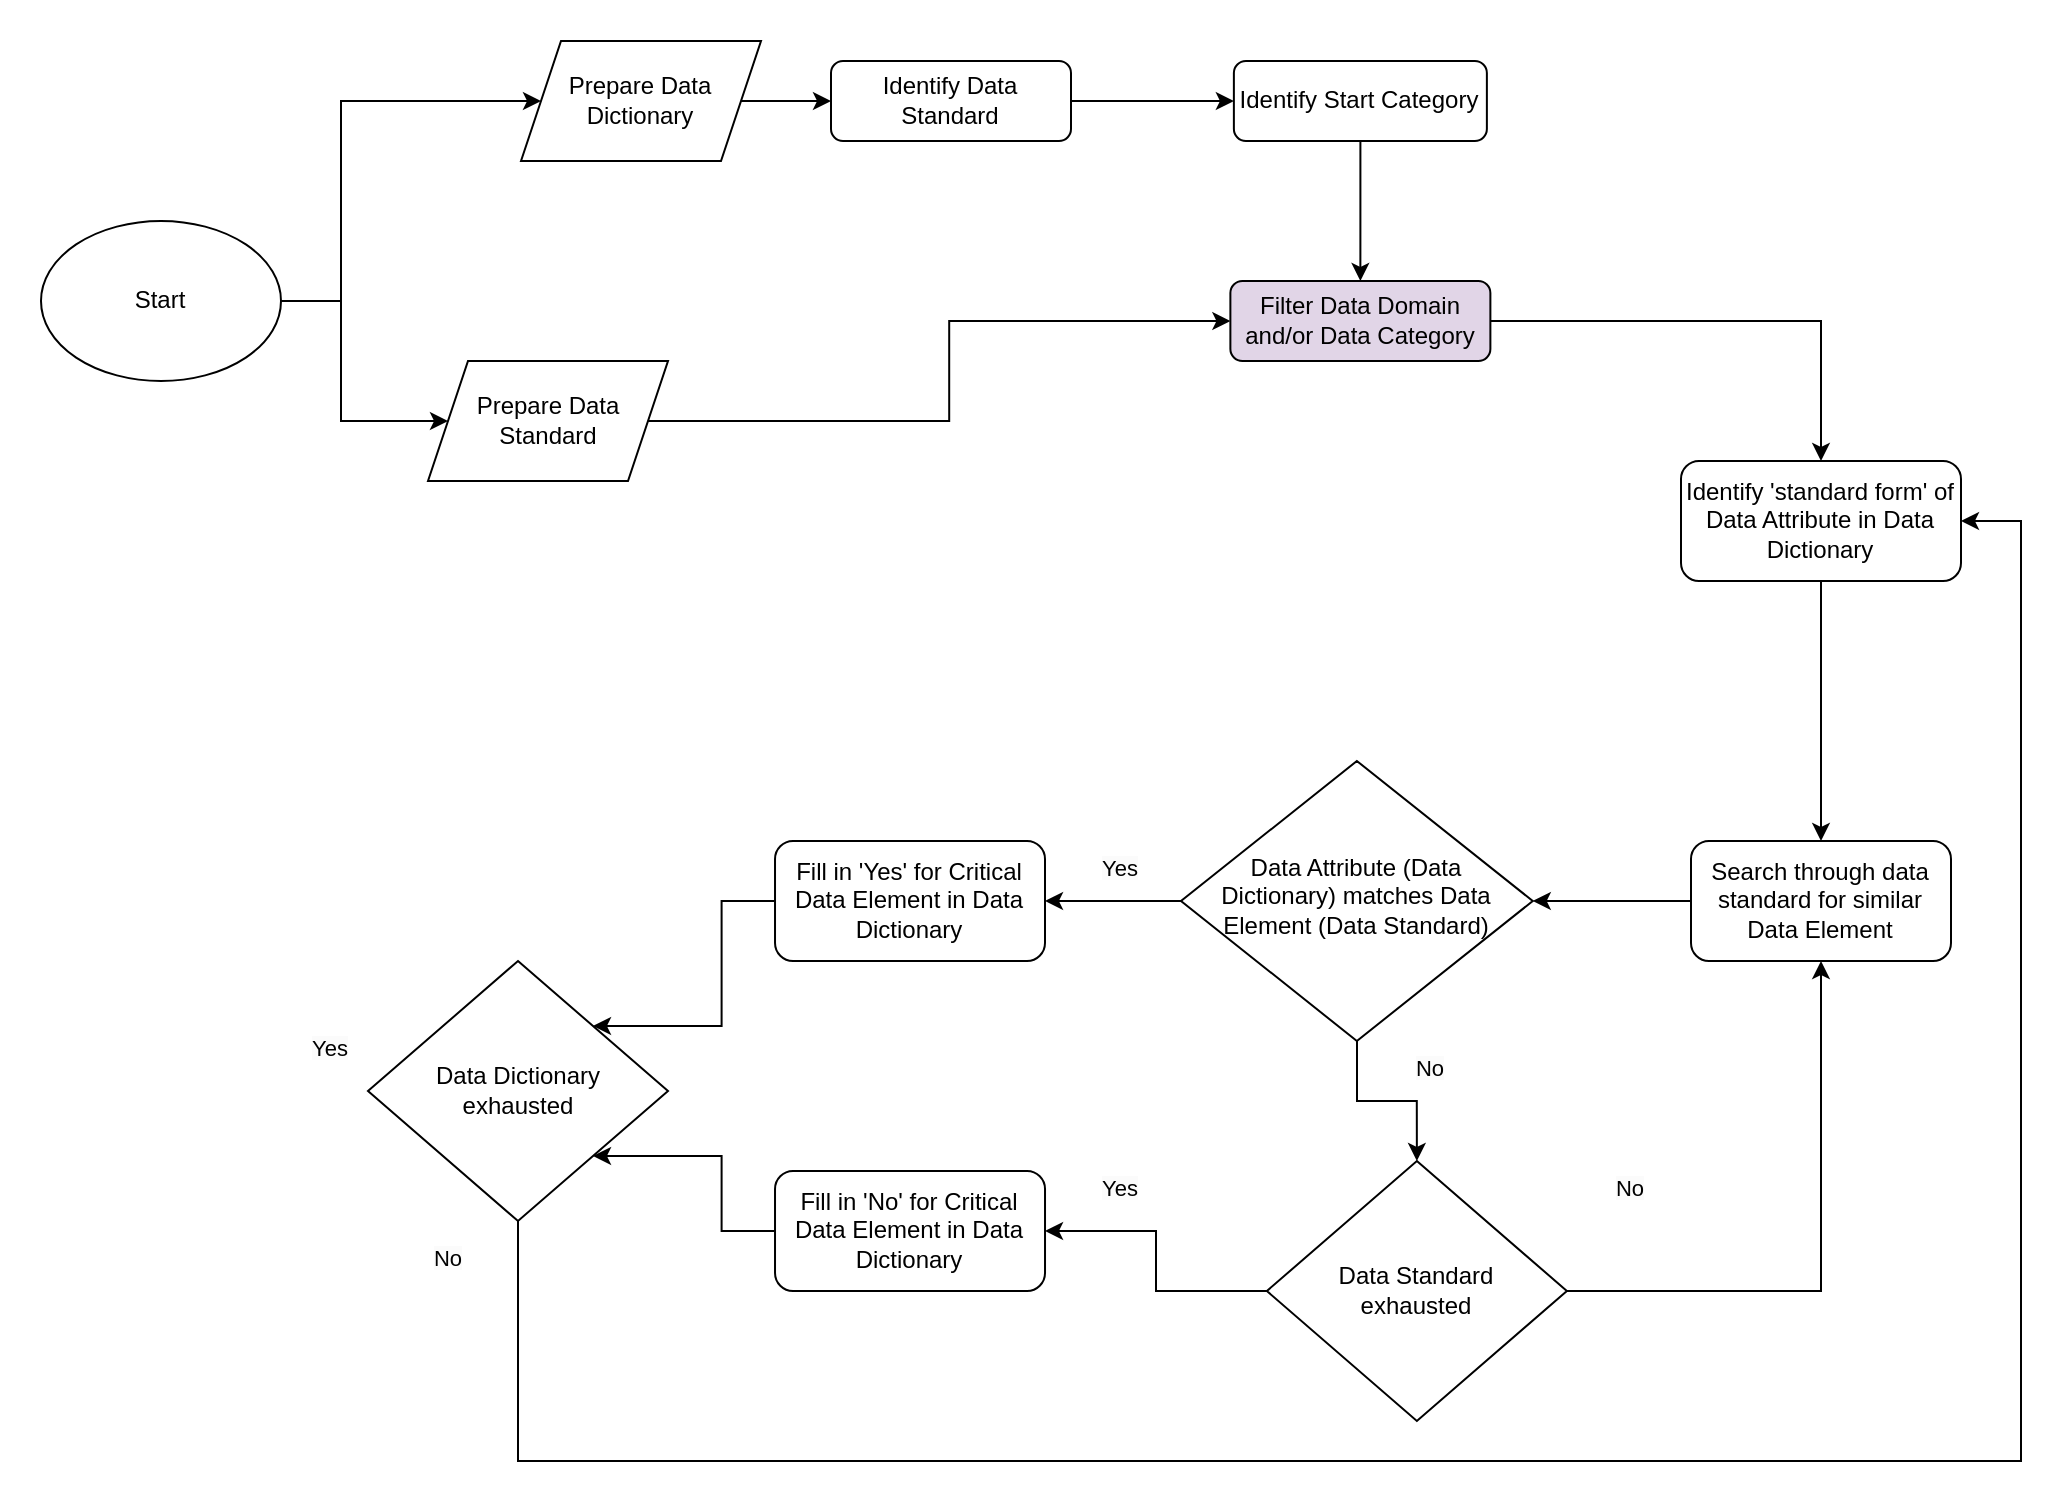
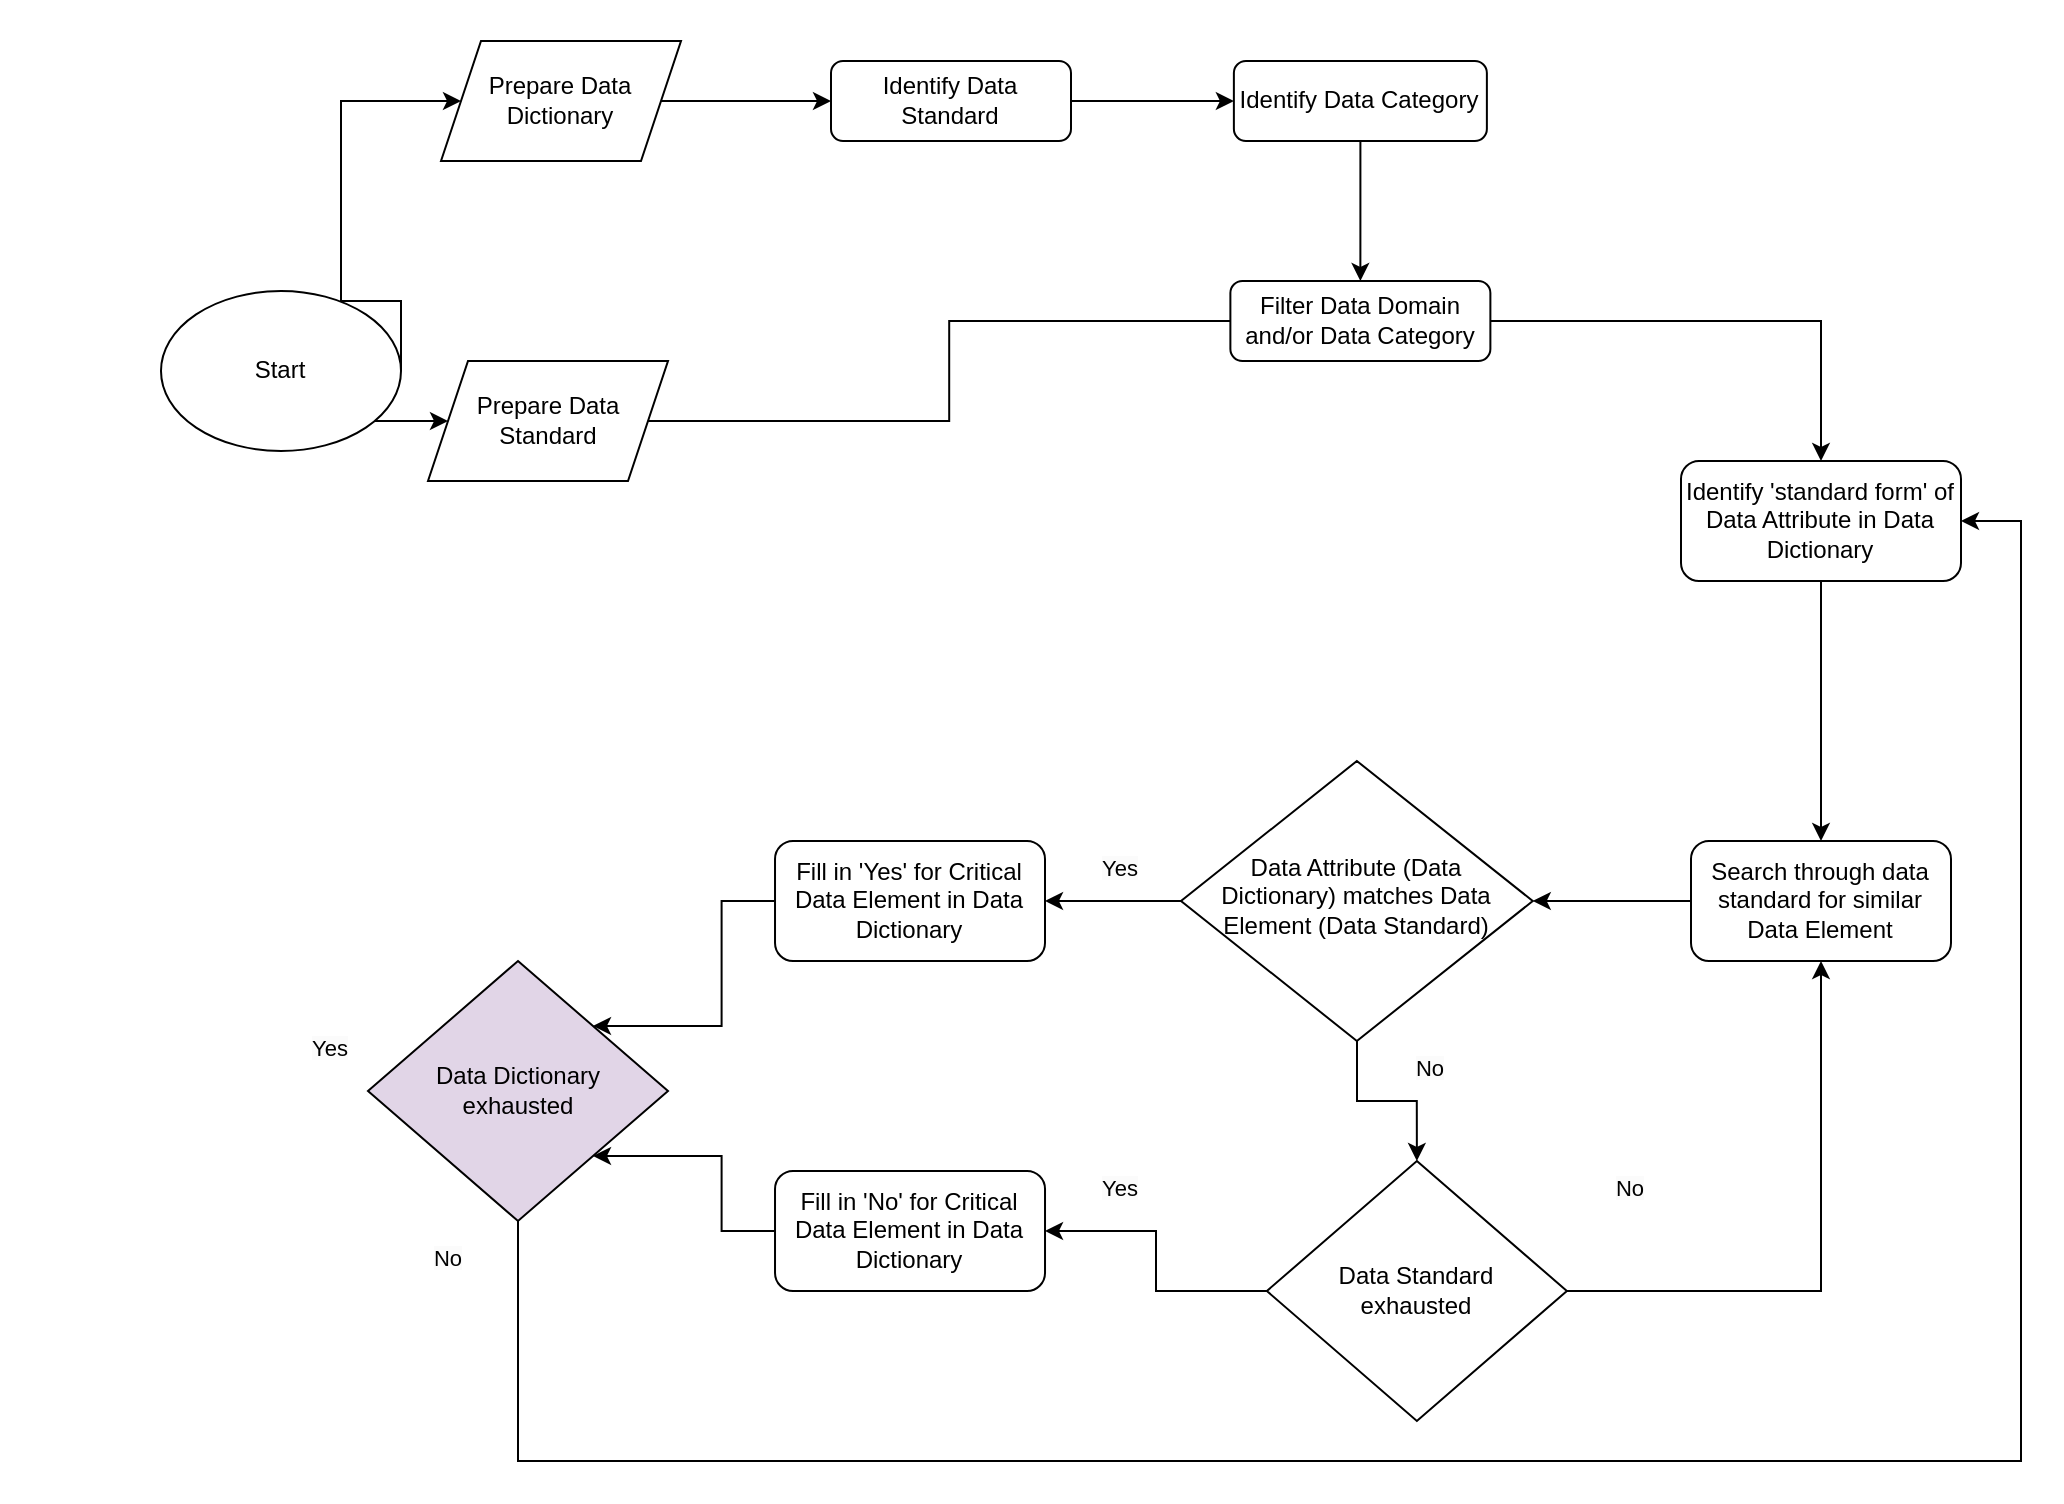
node "Prepare Data Dictionary": moved (641, 101) -> (561, 101)
node "Identify Start Category": label "Identify Start Category" -> "Identify Data Category"
node "Start": moved (161, 301) -> (281, 371)
edge "Prepare Data Standard" -> "Filter Data Domain and/or Data Category": arrowhead classic -> none
node "Filter Data Domain and/or Data Category": fillcolor #e1d5e7 -> #ffffff
node "Data Dictionary exhausted": fillcolor #ffffff -> #e1d5e7
